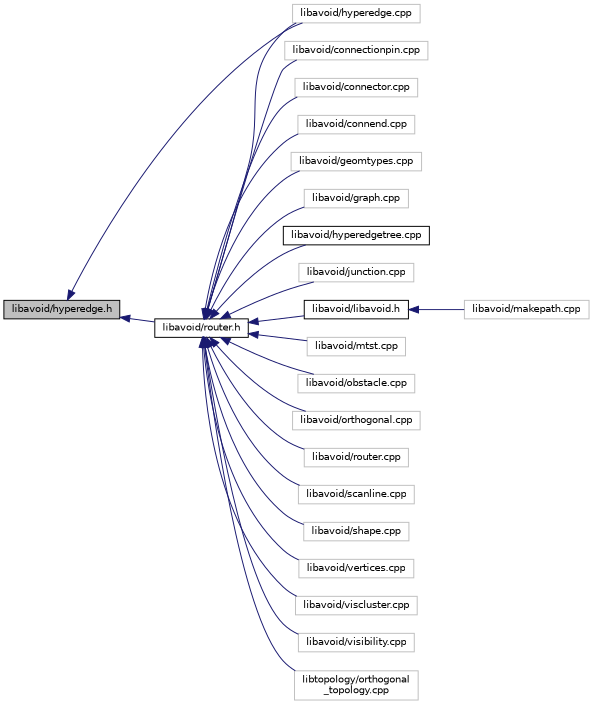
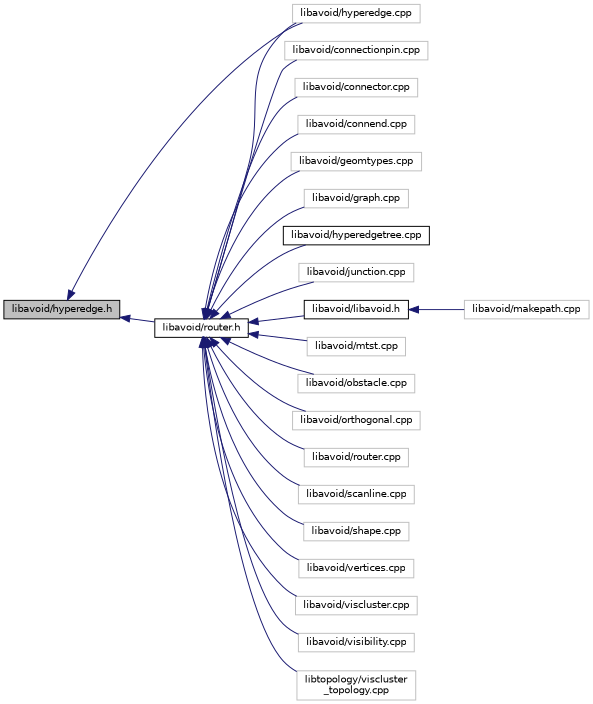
node "libtopology/orthogonal _topology.cpp": label "libtopology/orthogonal _topology.cpp" -> "libtopology/viscluster _topology.cpp"
